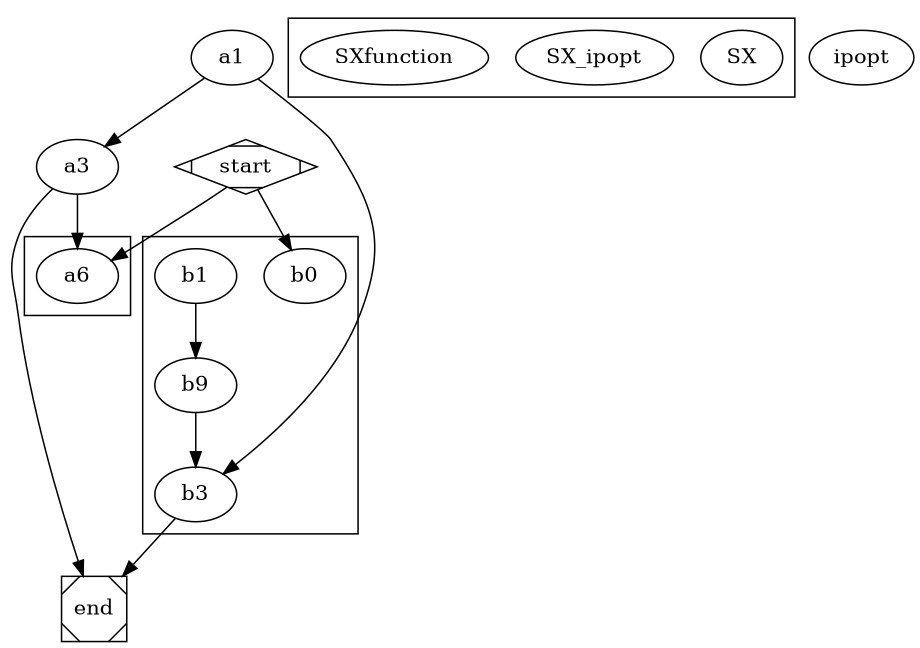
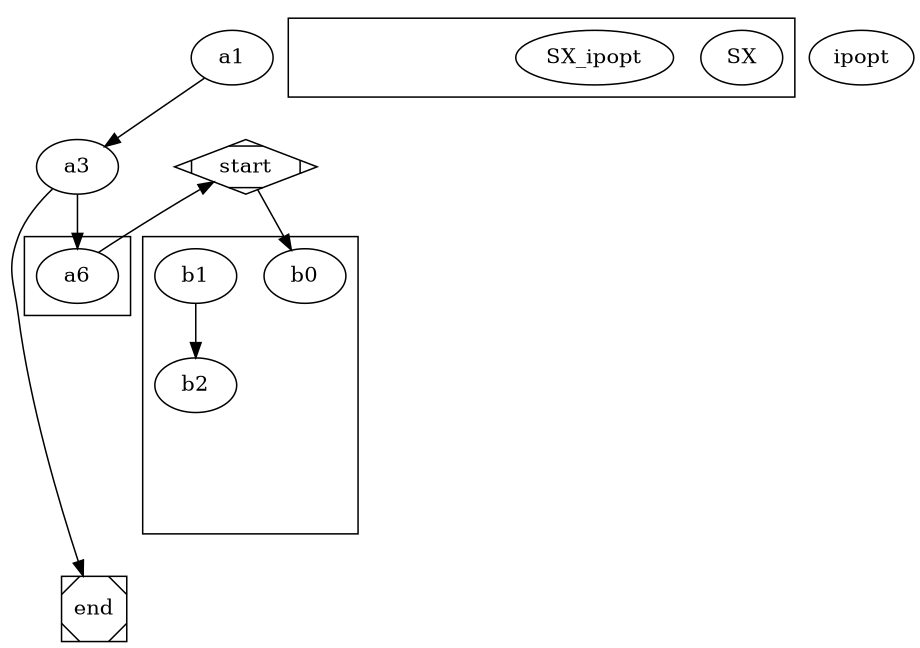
node "SXfunction": removed
edge "start" -> "a6": reversed
node "b9": label "b9" -> "b2"
node "b3": removed
